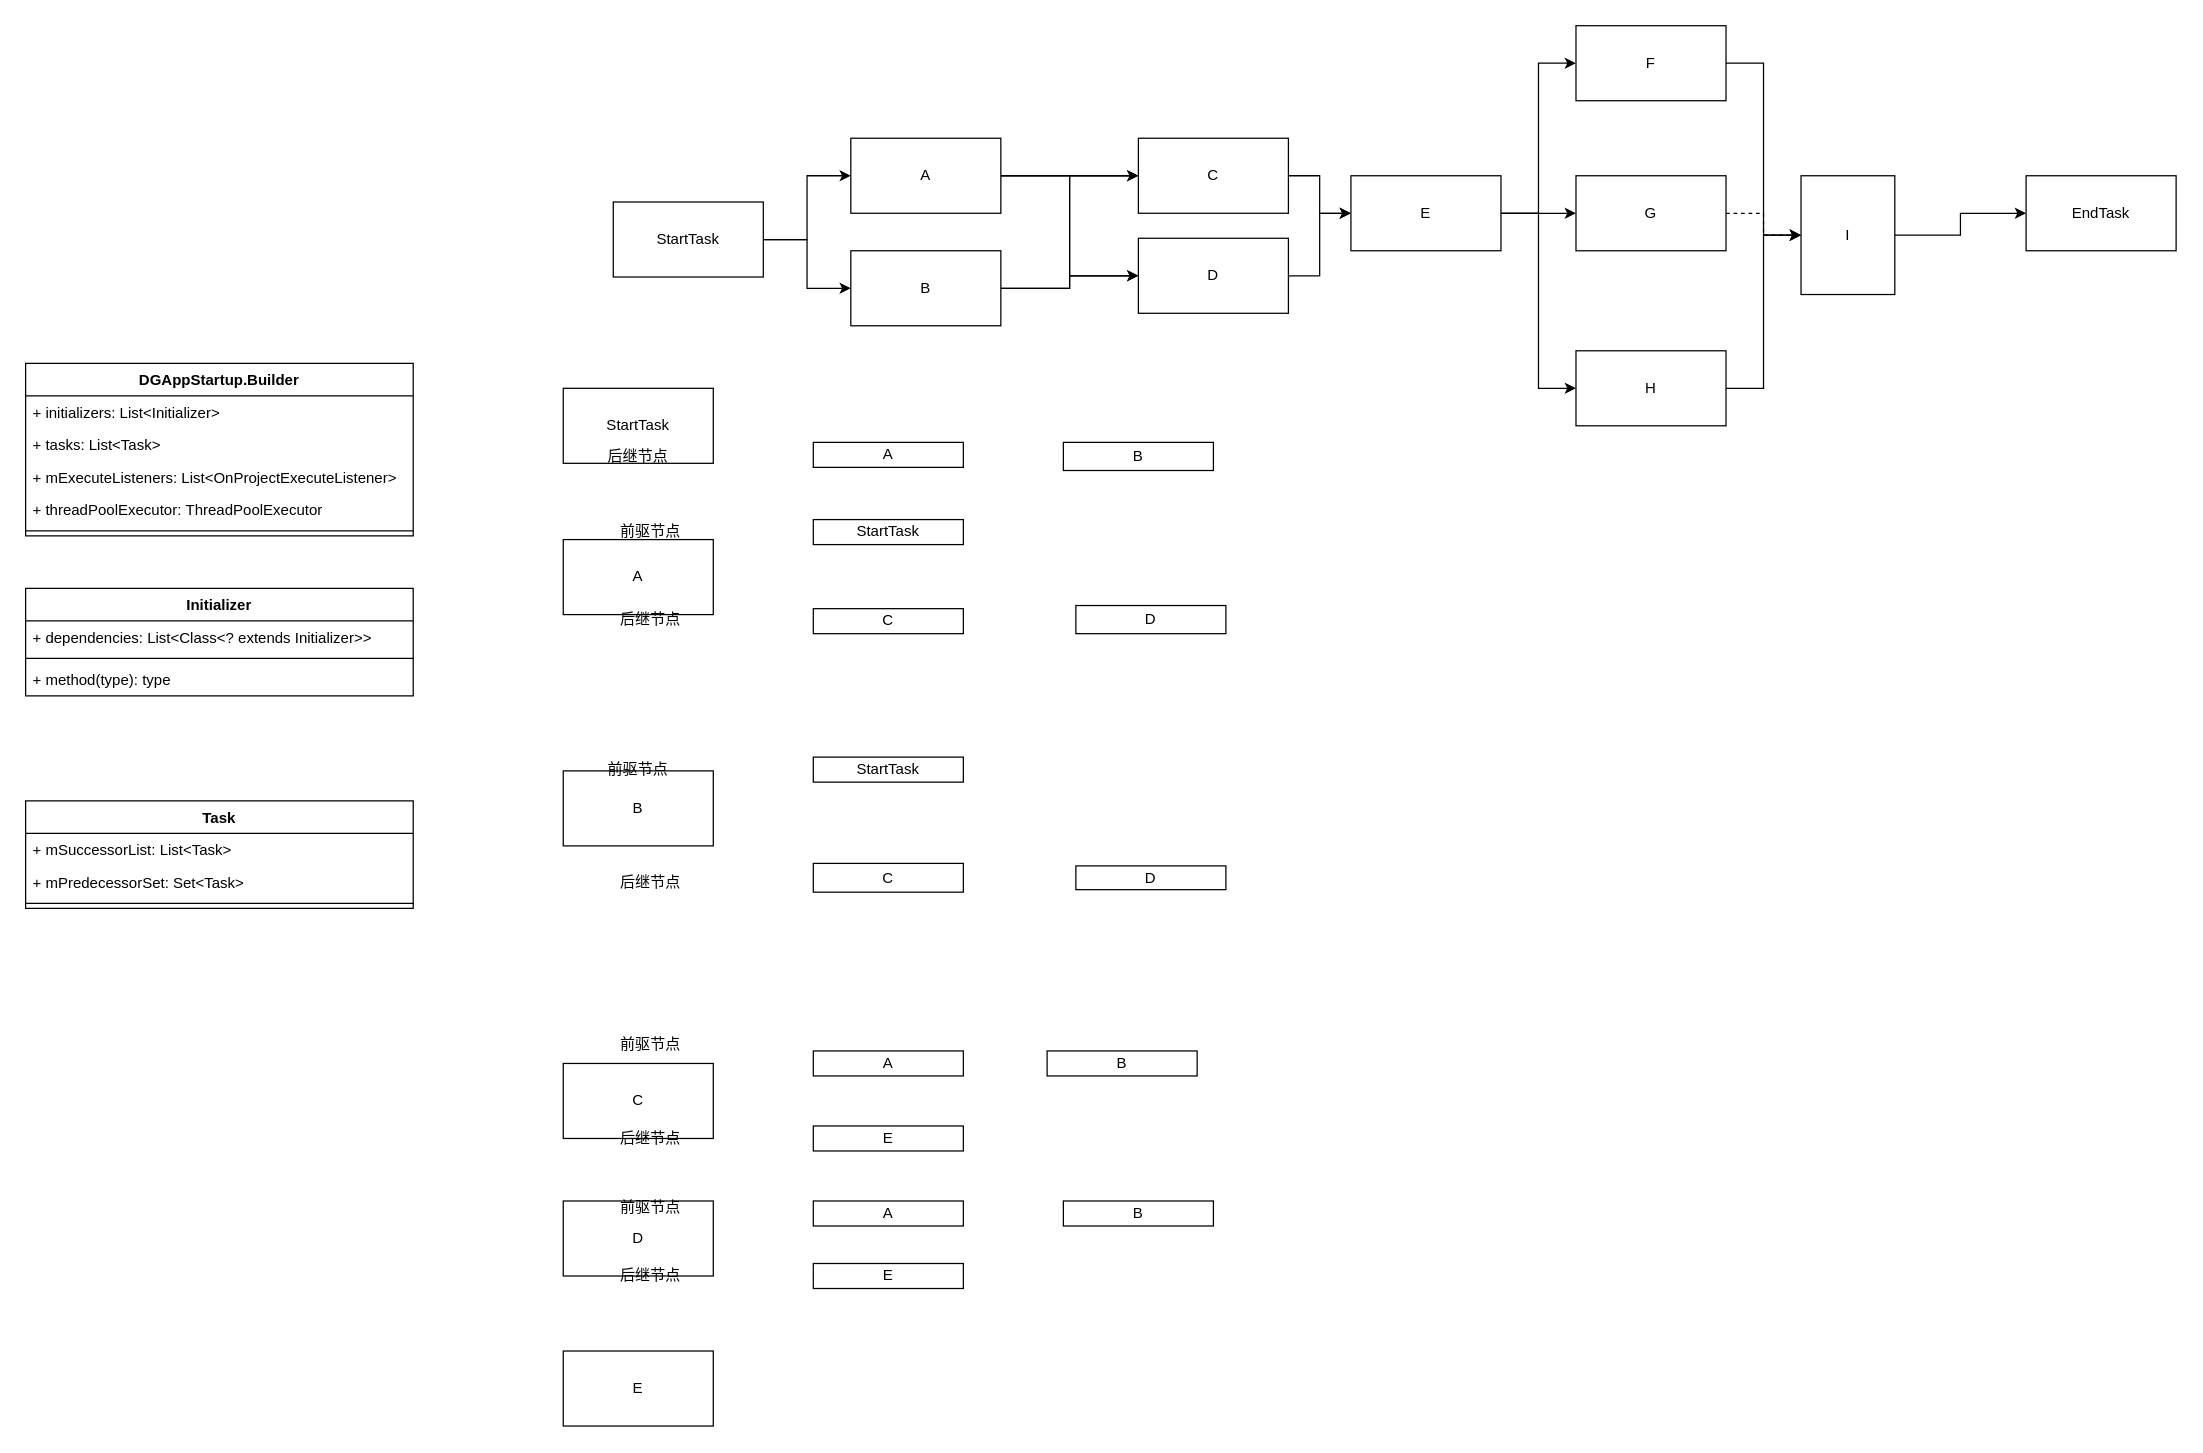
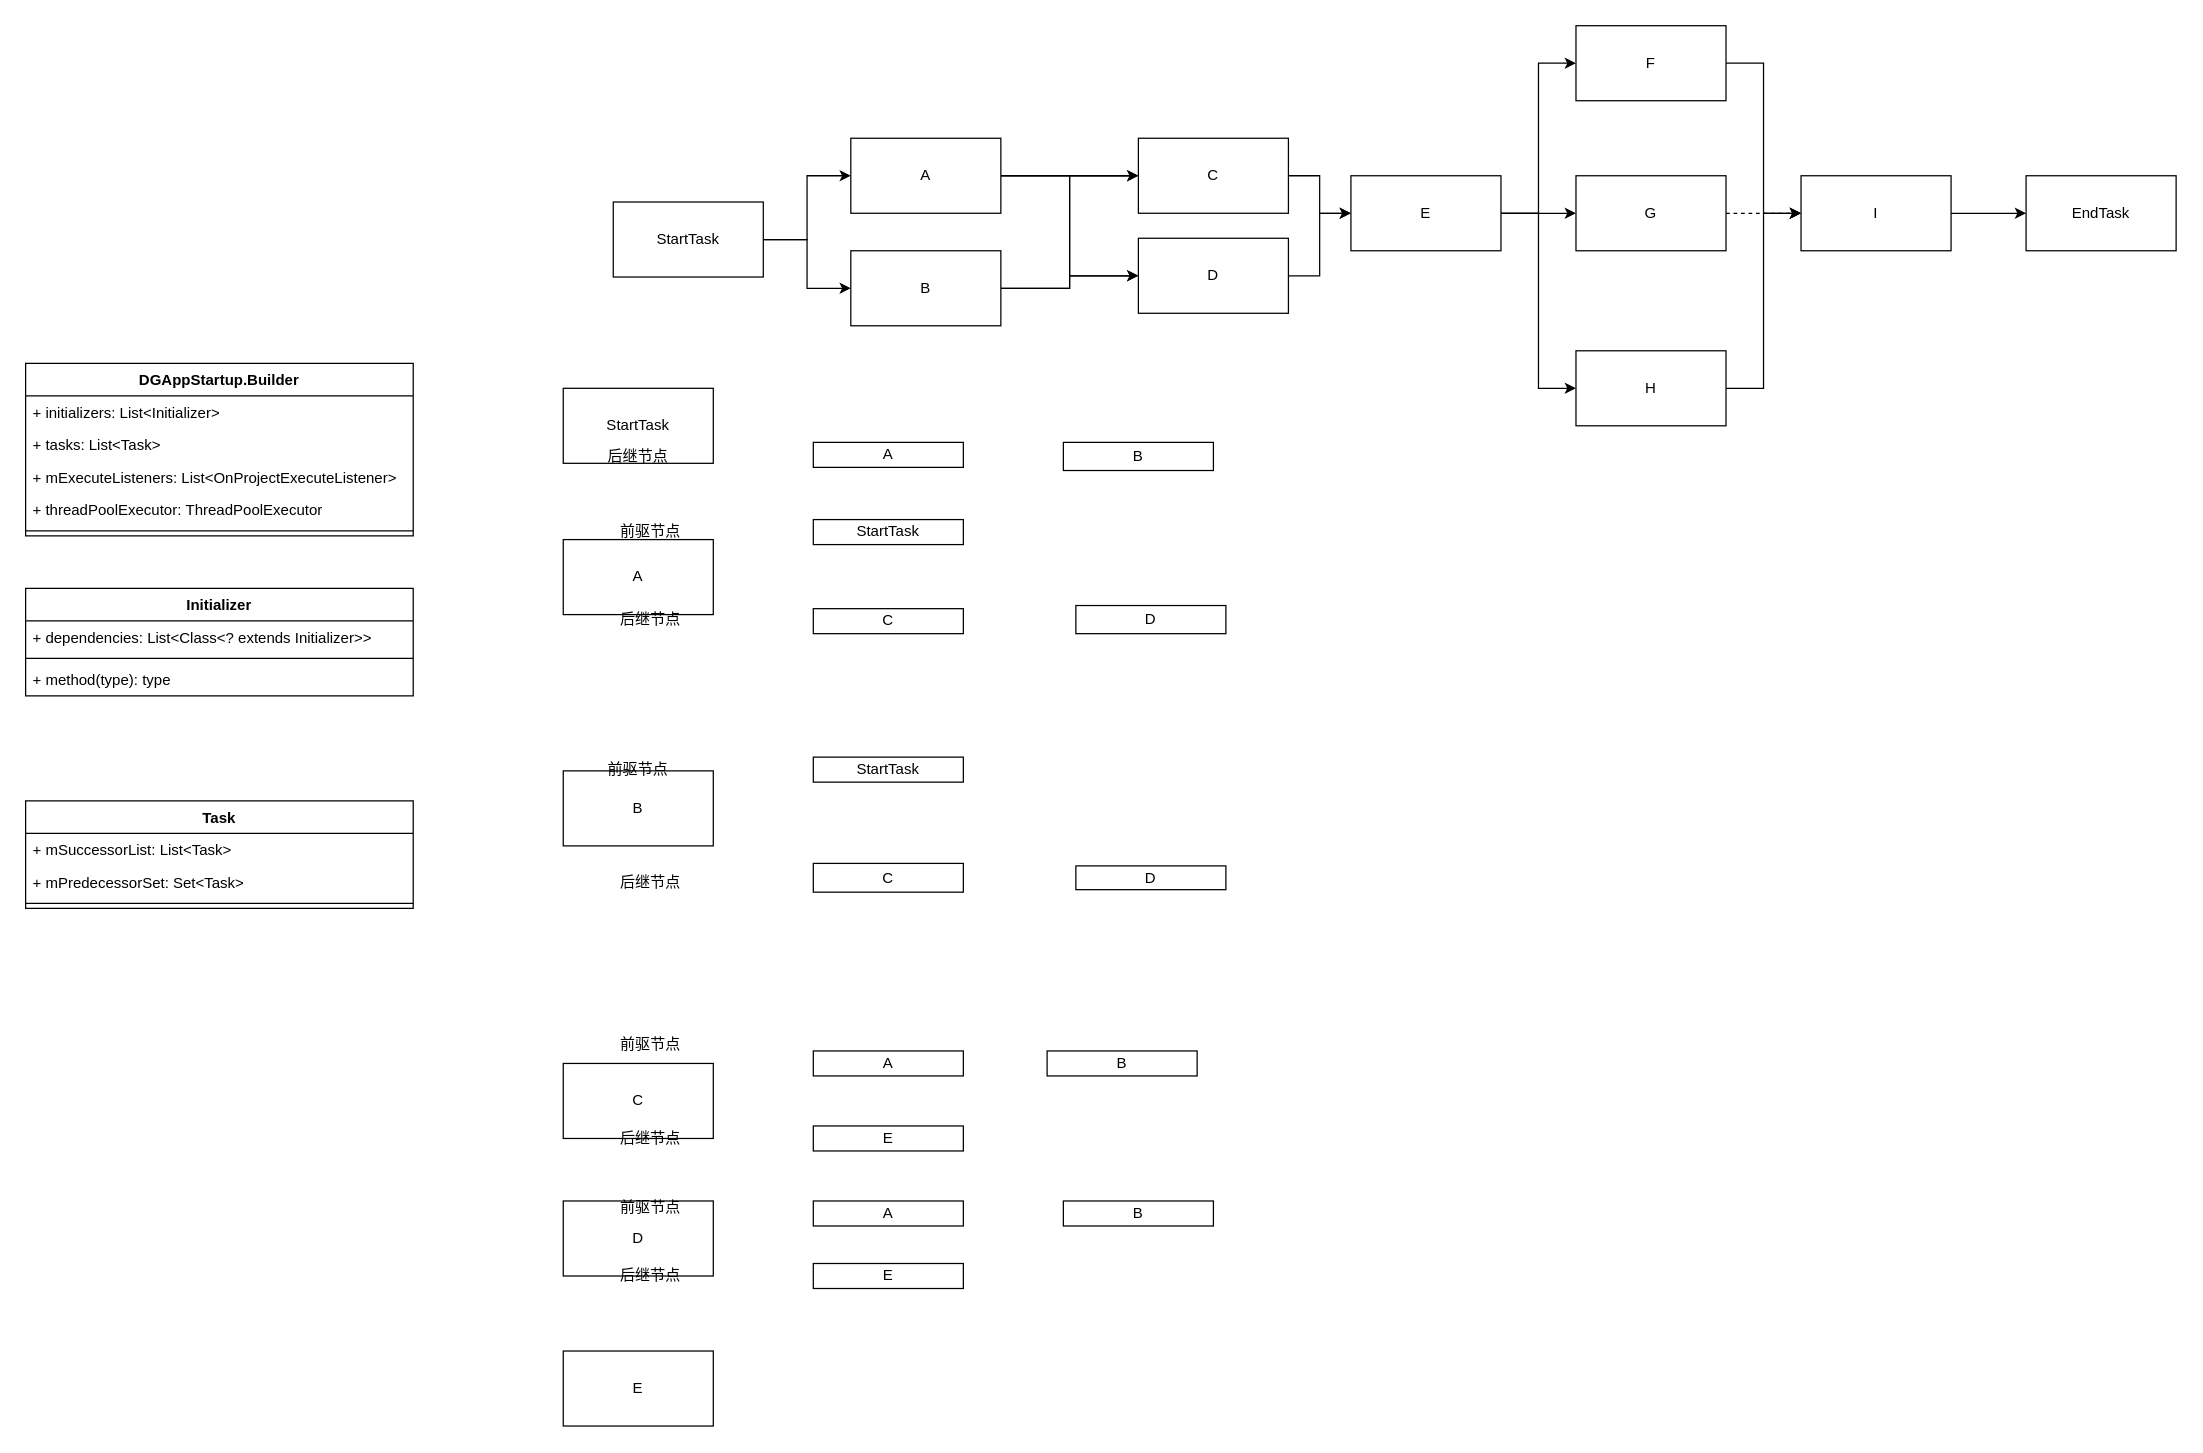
node "I": size 94x119 -> 150x75
